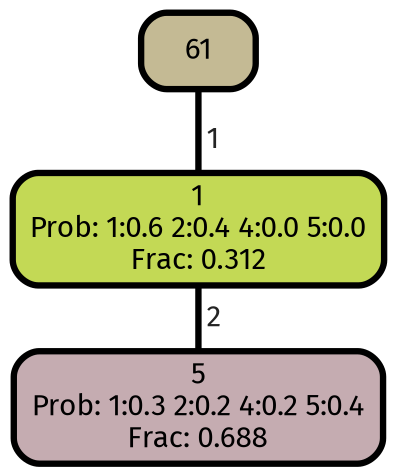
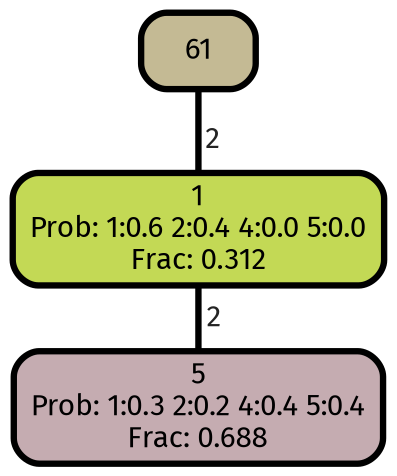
edge "61" -- "1 Prob: 1:0.6 2:0.4 4:0.0 5:0.0 Frac: 0.312": label " 1" -> " 2"
node "5 Prob: 1:0.3 2:0.2 4:0.2 5:0.4 Frac: 0.688": label "5 Prob: 1:0.3 2:0.2 4:0.2 5:0.4 Frac: 0.688" -> "5 Prob: 1:0.3 2:0.2 4:0.4 5:0.4 Frac: 0.688"
